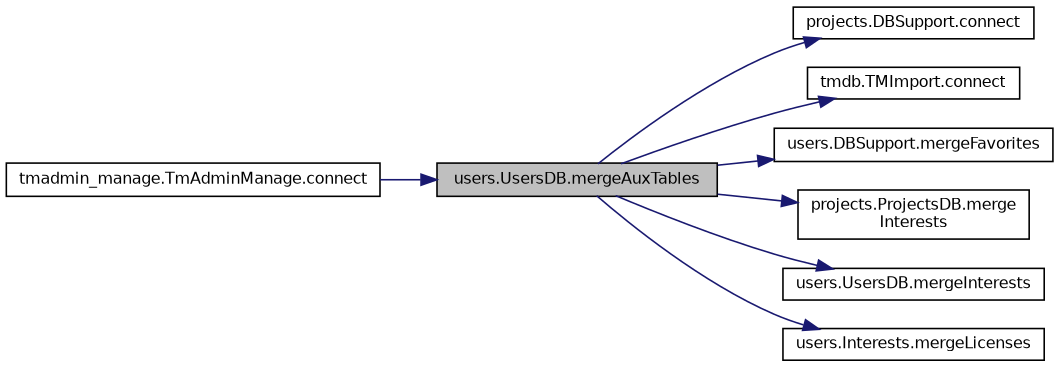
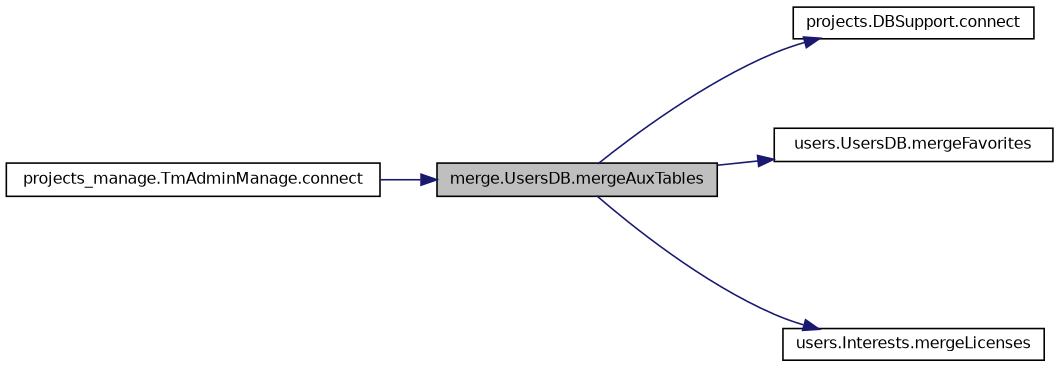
node "tmdb.TMImport.connect": removed
node "users.DBSupport.mergeFavorites": label "users.DBSupport.mergeFavorites" -> "users.UsersDB.mergeFavorites"
node "tmadmin_manage.TmAdminManage.connect": label "tmadmin_manage.TmAdminManage.connect" -> "projects_manage.TmAdminManage.connect"
node "users.UsersDB.mergeAuxTables": label "users.UsersDB.mergeAuxTables" -> "merge.UsersDB.mergeAuxTables"
node "projects.ProjectsDB.merge Interests": removed
node "users.UsersDB.mergeInterests": removed
